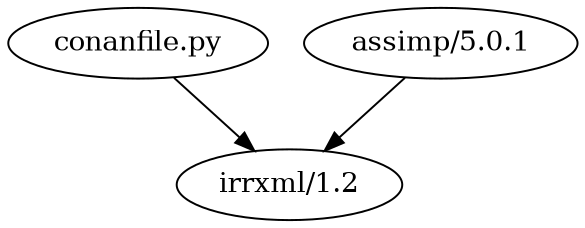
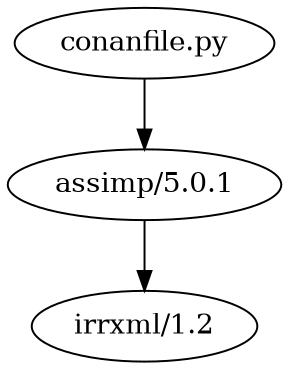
edge "conanfile.py" -> "irrxml/1.2": now "conanfile.py" -> "assimp/5.0.1"
